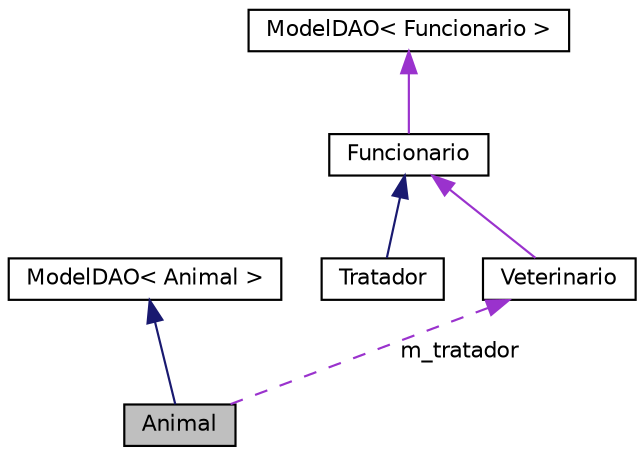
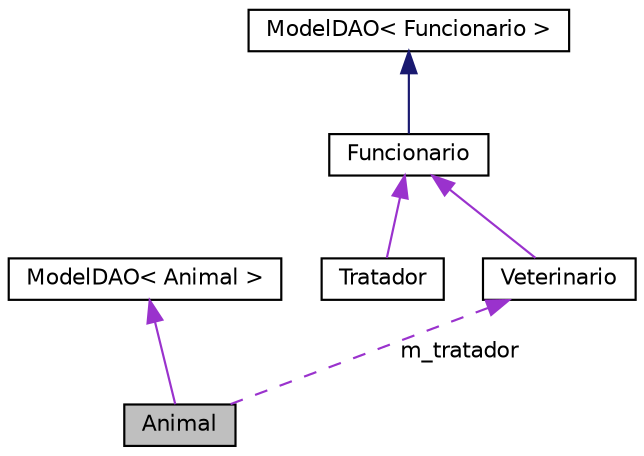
edge "Funcionario" -> "ModelDAO< Funcionario >": color darkorchid3 -> midnightblue
edge "Tratador" -> "Funcionario": color midnightblue -> darkorchid3
edge "Animal" -> "ModelDAO< Animal >": color midnightblue -> darkorchid3
